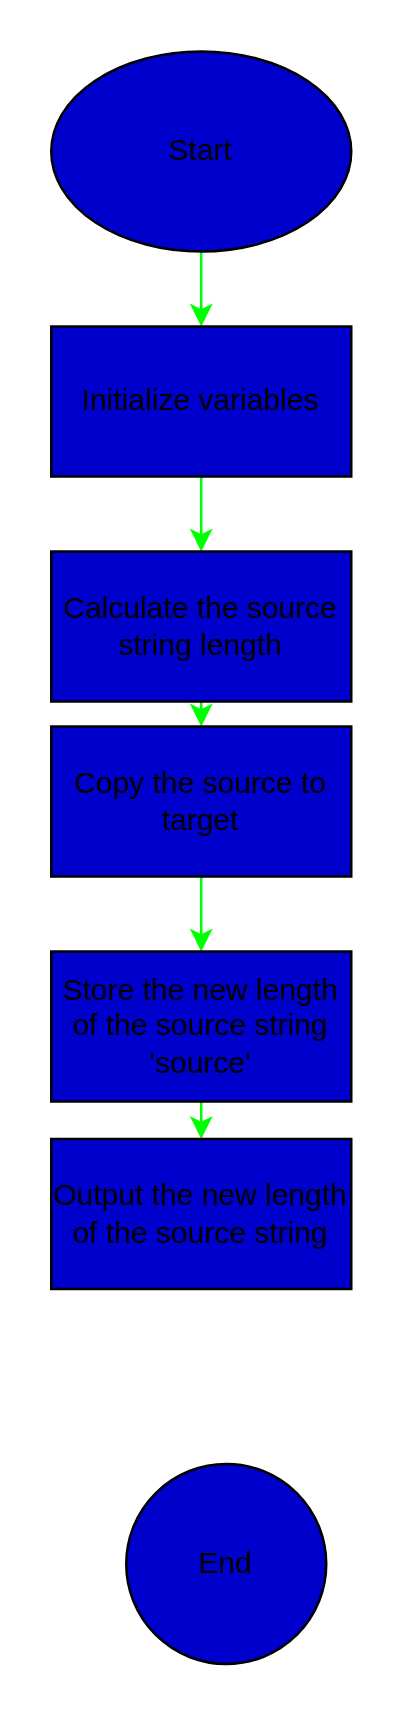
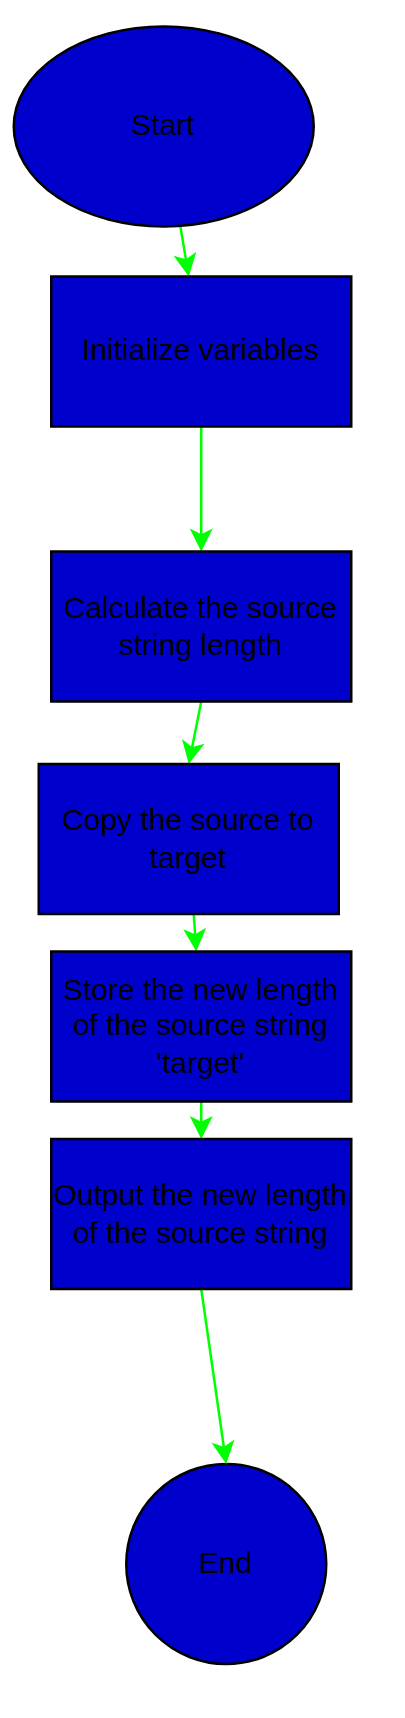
node "Start": moved (201, 151) -> (164, 126)
node "Initialize variables": moved (201, 401) -> (201, 351)
node "Copy the source to target": moved (201, 801) -> (189, 839)
node "Store the new length of the source string 'source'": label "Store the new length of the source string 'source'" -> "Store the new length of the source string 'target'"
edge "Output the new length of the source string" -> "End": added
